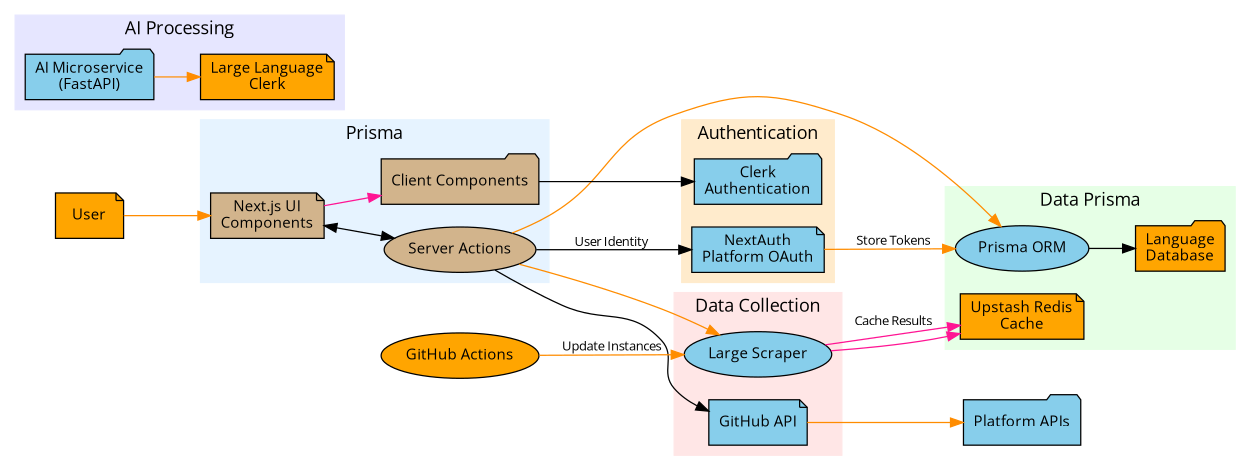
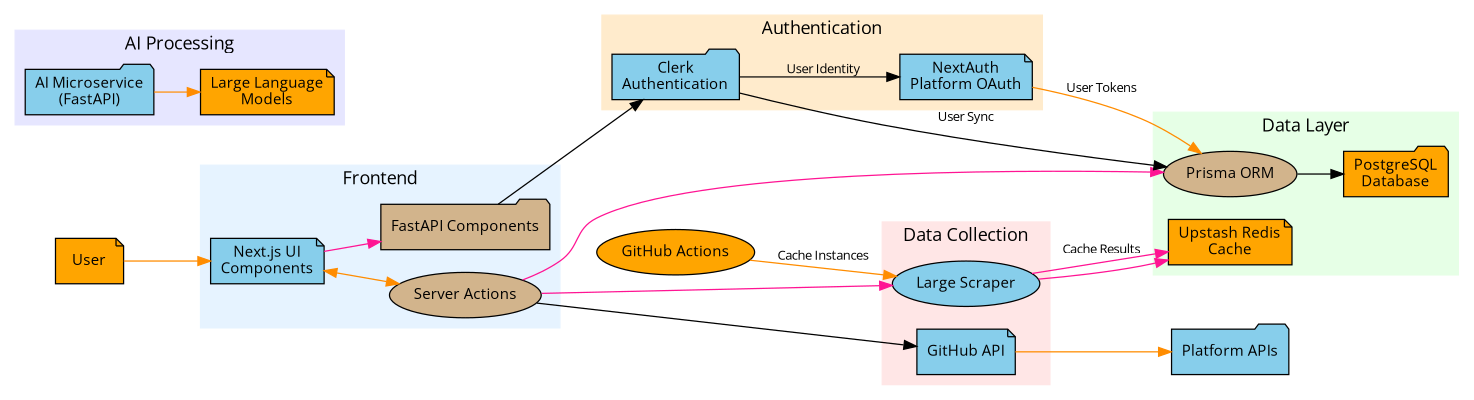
node "Large Language Clerk": label "Large Language Clerk" -> "Large Language Models"
edge "Server Actions" -> "Prisma ORM": color darkorange -> deeppink
cluster "Prisma": label "Prisma" -> "Frontend"
edge "Clerk Authentication" -> "Prisma ORM": added, label "User Sync"
node "Client Components": label "Client Components" -> "FastAPI Components"
cluster "Data Prisma": label "Data Prisma" -> "Data Layer"
node "Next.js UI Components": fillcolor tan -> skyblue
edge "Next.js UI Components" -- "Server Actions": color black -> darkorange
edge "NextAuth Platform OAuth" -> "Prisma ORM": label "Store Tokens" -> "User Tokens"
node "Prisma ORM": fillcolor skyblue -> tan
node "Language Database": label "Language Database" -> "PostgreSQL Database"
edge "Server Actions" -> "NextAuth Platform OAuth": now "Clerk Authentication" -> "NextAuth Platform OAuth"
edge "Server Actions" -> "Large Scraper": color darkorange -> deeppink
edge "GitHub Actions" -> "Large Scraper": label "Update Instances" -> "Cache Instances"
